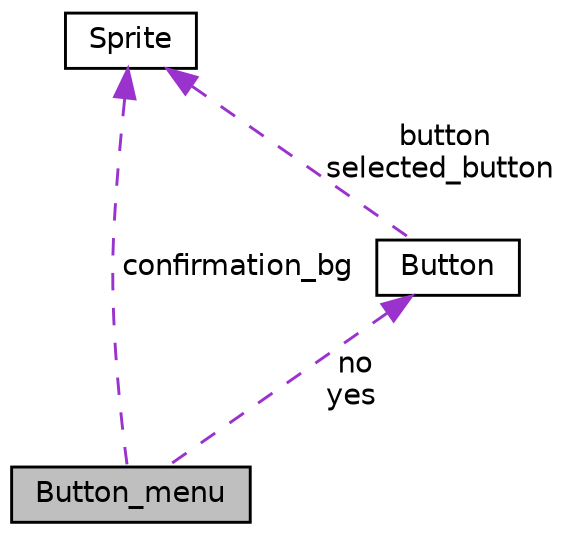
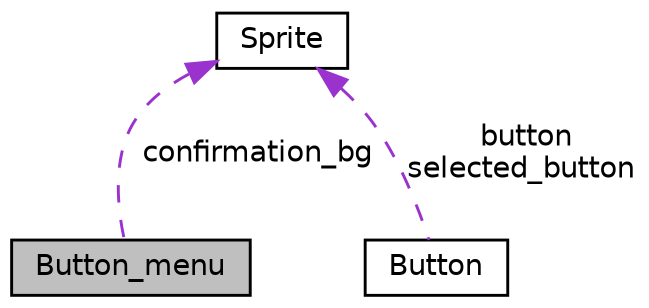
edge "Button_menu" -> "Button": removed, label "no yes"
